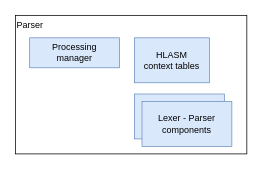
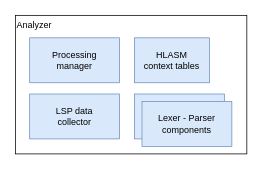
node "Parser": label "Parser" -> "Analyzer"
node "Processing manager": size 90x30 -> 90x45
node "LSP data collector": added
